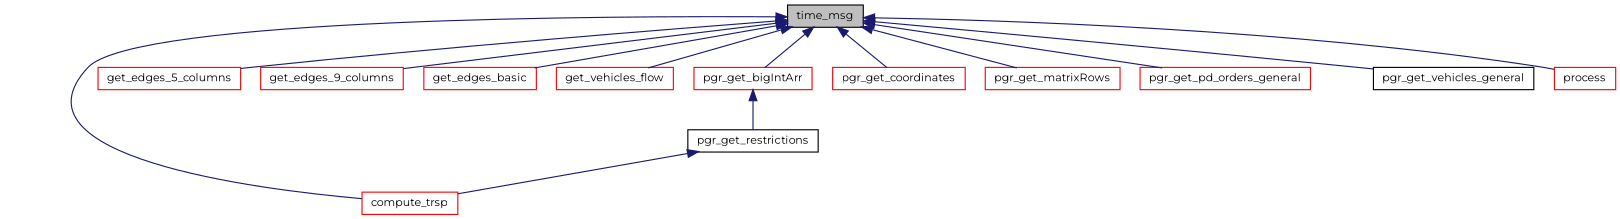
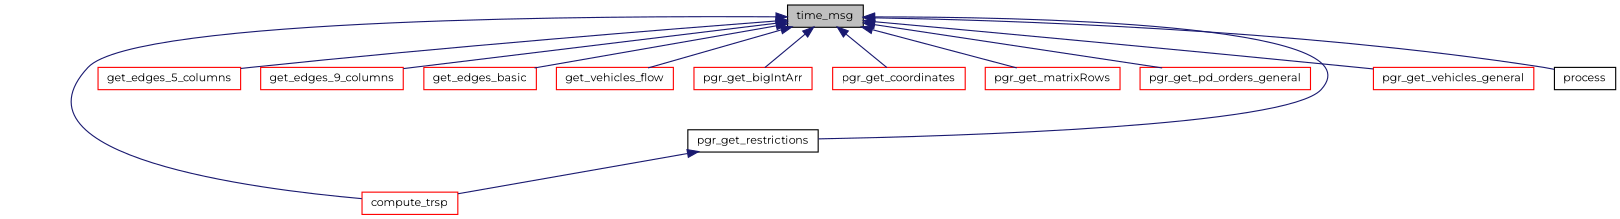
node "pgr_get_vehicles_general": color black -> red
node "process": color red -> black
edge "pgr_get_restrictions" -> "pgr_get_bigIntArr": now "pgr_get_restrictions" -> "time_msg"
